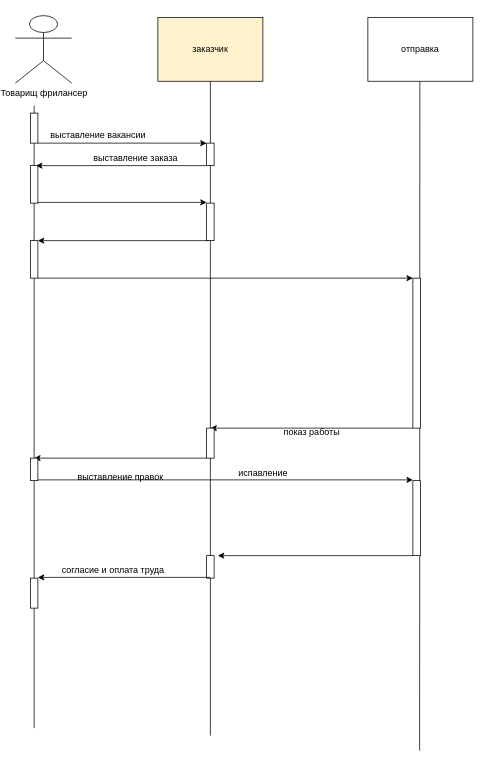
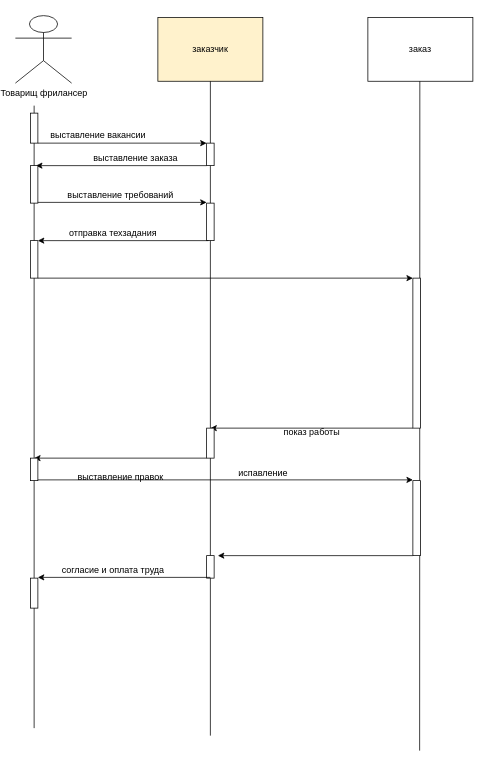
node "отправка": label "отправка" -> "заказ"
node "выставление требований": added
node "отправка техзадания": added
